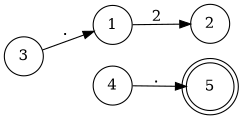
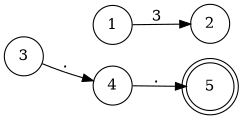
edge "1" -> "2": label "2 " -> "3 "
edge "3" -> "1": now "3" -> "4"
